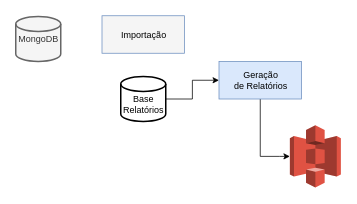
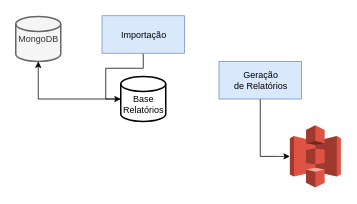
node "Importação": fillcolor #f5f5f5 -> #dae8fc
edge "Importação" -> "Base Relatórios": added
edge "Base Relatórios" -> "Geração de Relatórios": now "Base Relatórios" -> "MongoDB"
